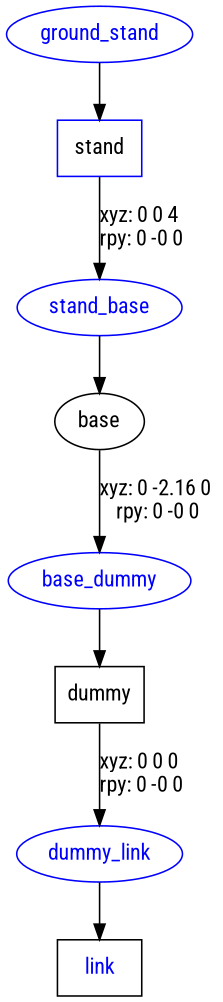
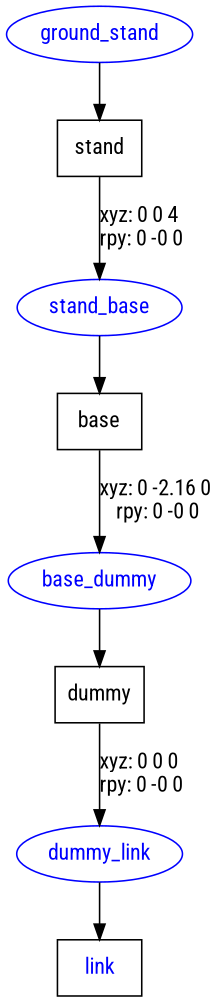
node "stand": color blue -> black
node "base": shape ellipse -> box
